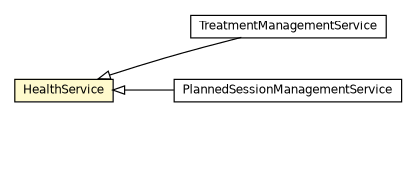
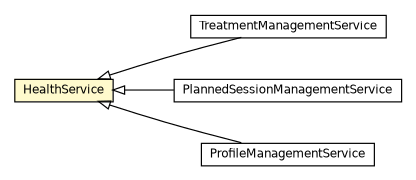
node "ProfileManagementService": added
